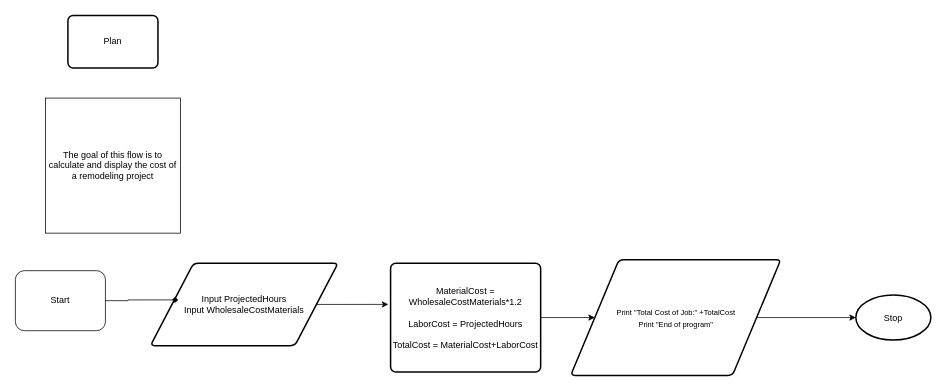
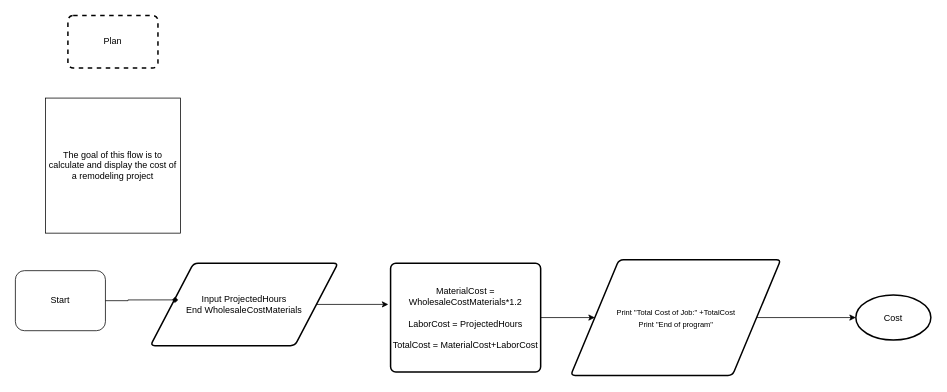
node "Plan": style solid -> dashed
node "Input ProjectedHours Input WholesaleCostMaterials": label "Input ProjectedHours Input WholesaleCostMaterials" -> "Input ProjectedHours End WholesaleCostMaterials"
node "Stop": label "Stop" -> "Cost"
